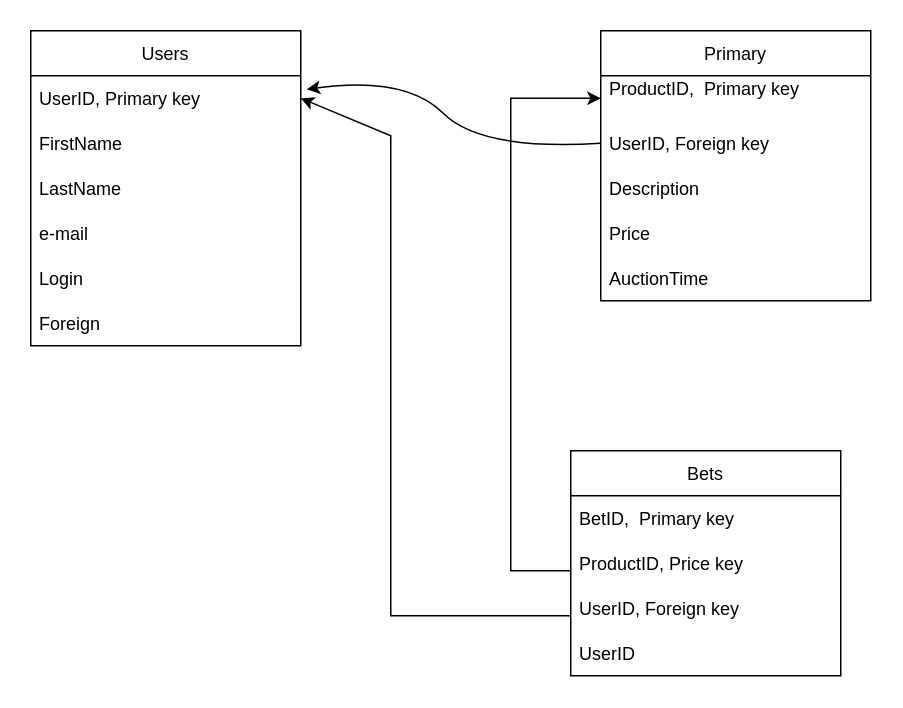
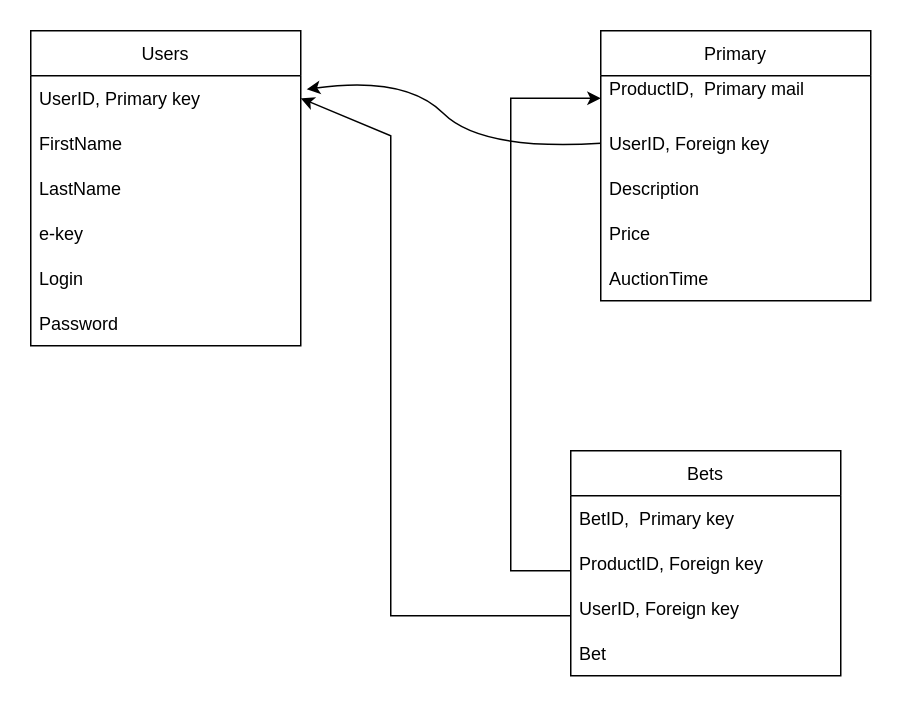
node "ProductID, Primary key": label "ProductID, Primary key" -> "ProductID, Primary mail"
node "e-mail": label "e-mail" -> "e-key"
node "Foreign": label "Foreign" -> "Password"
node "ProductID, Price key": label "ProductID, Price key" -> "ProductID, Foreign key"
node "UserID": label "UserID" -> "Bet"
